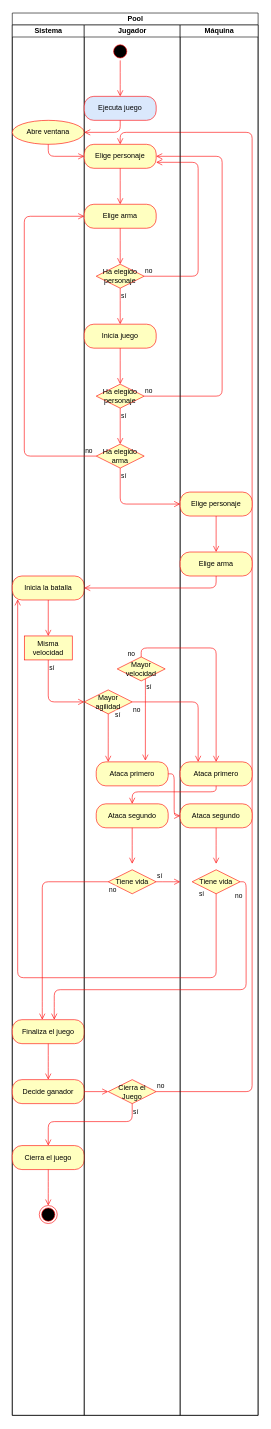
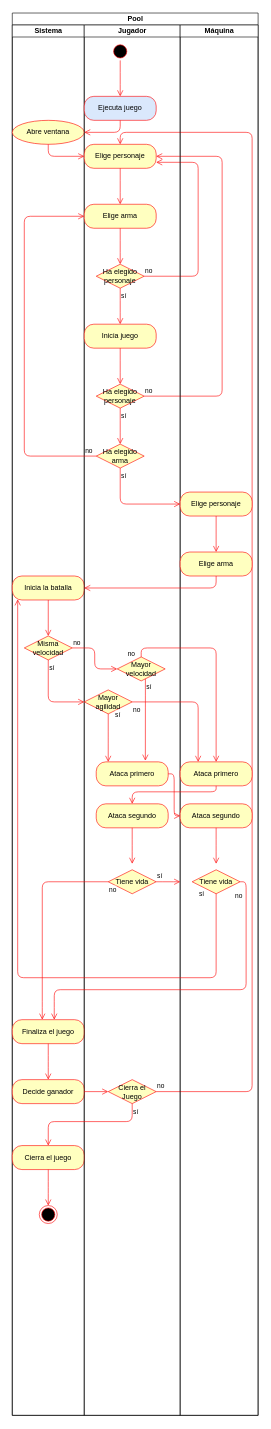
node "Misma velocidad": shape rectangle -> diamond
edge "Misma velocidad" -> "Mayor velocidad": added, label "no"
